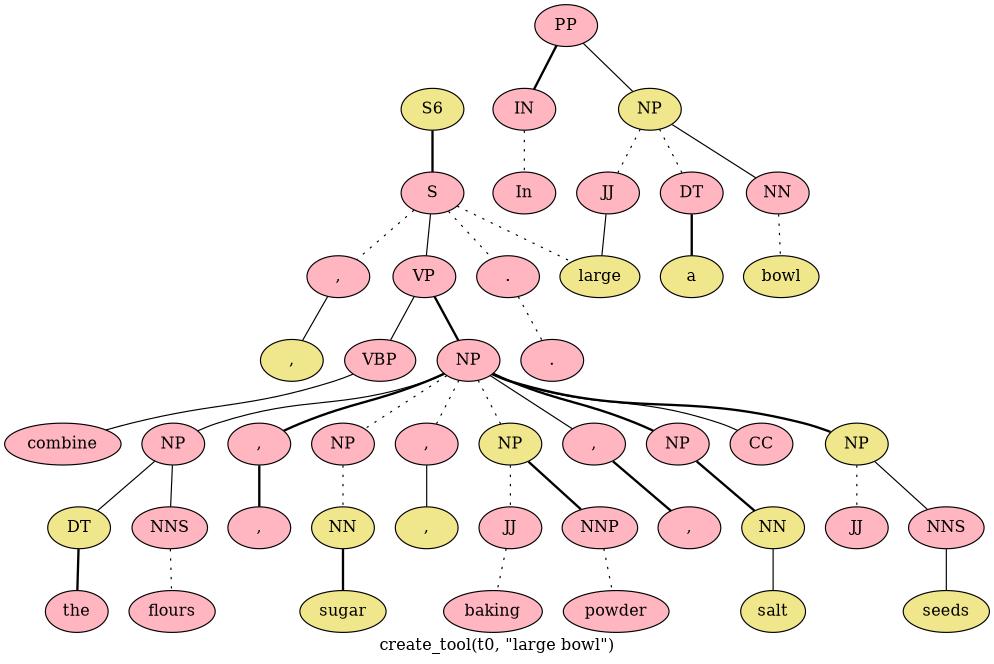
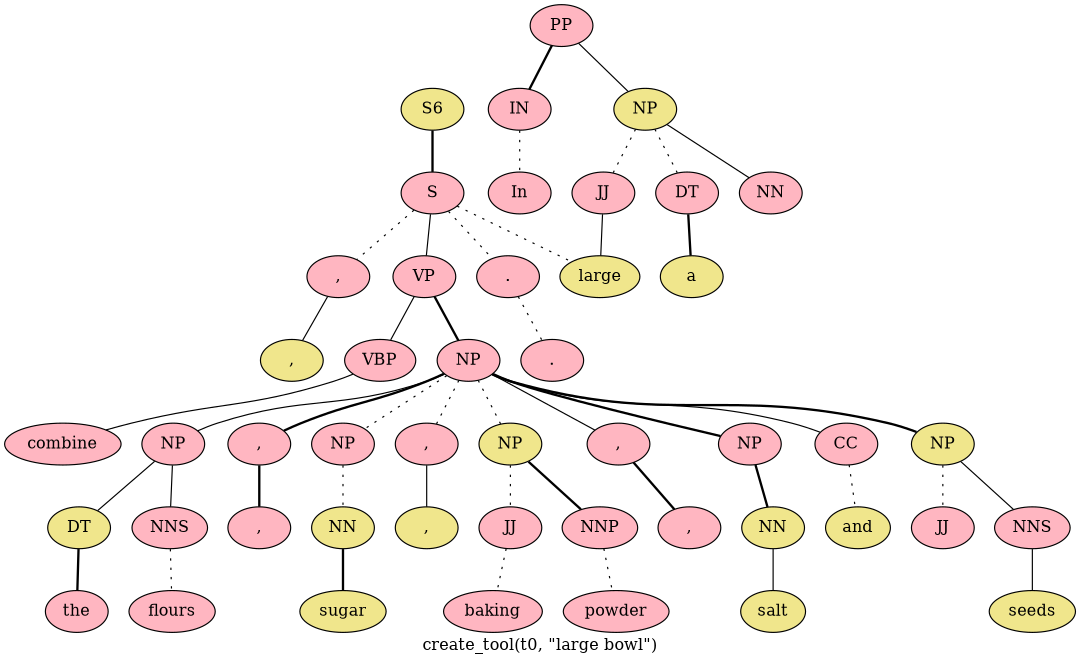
node "bowl": removed
node "and": added
